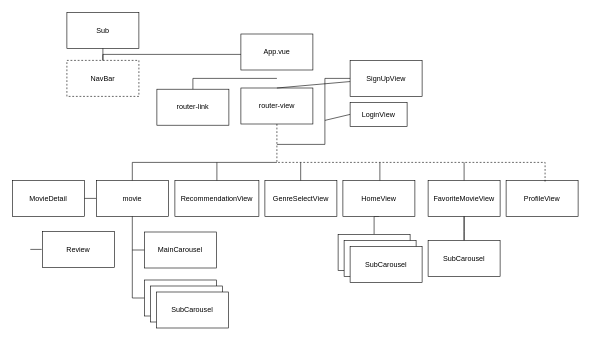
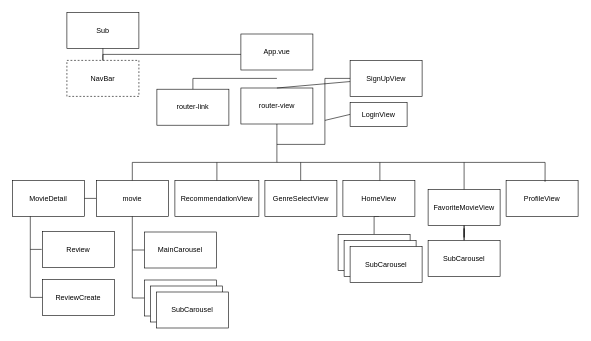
edge "router-view" -- "ProfileView": style dashed -> solid
node "FavoriteMovieView": moved (464, 198) -> (464, 207)
edge "MovieDetail" -- "ReviewCreate": added
node "ReviewCreate": added
